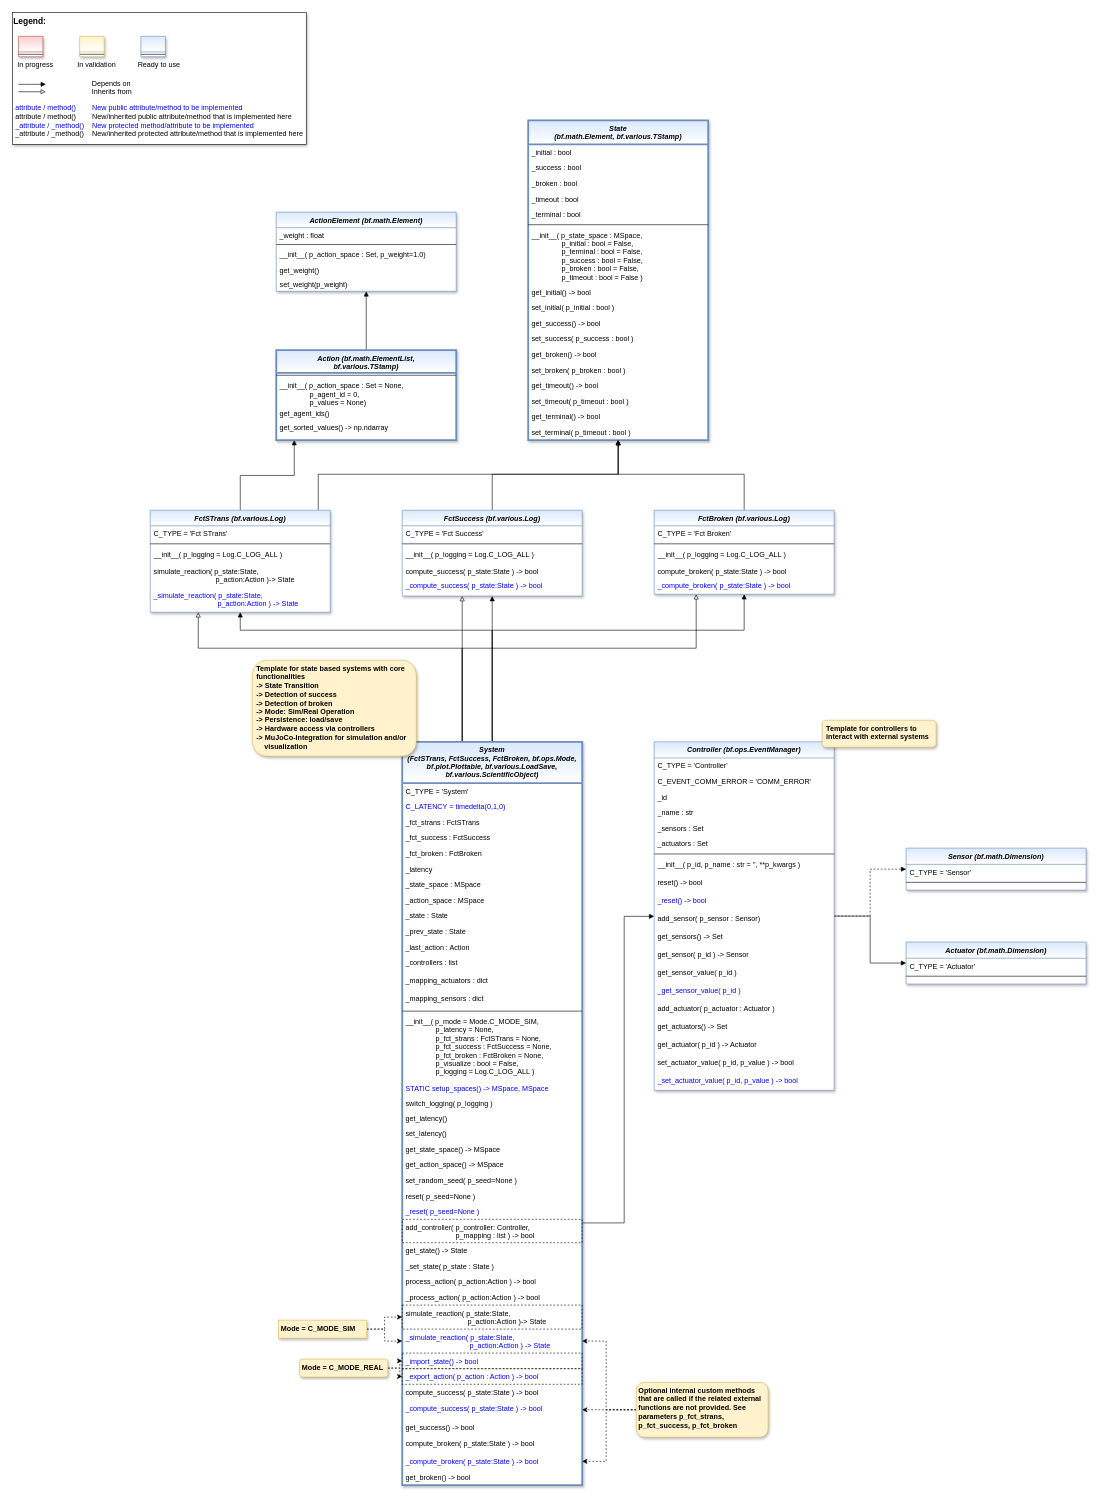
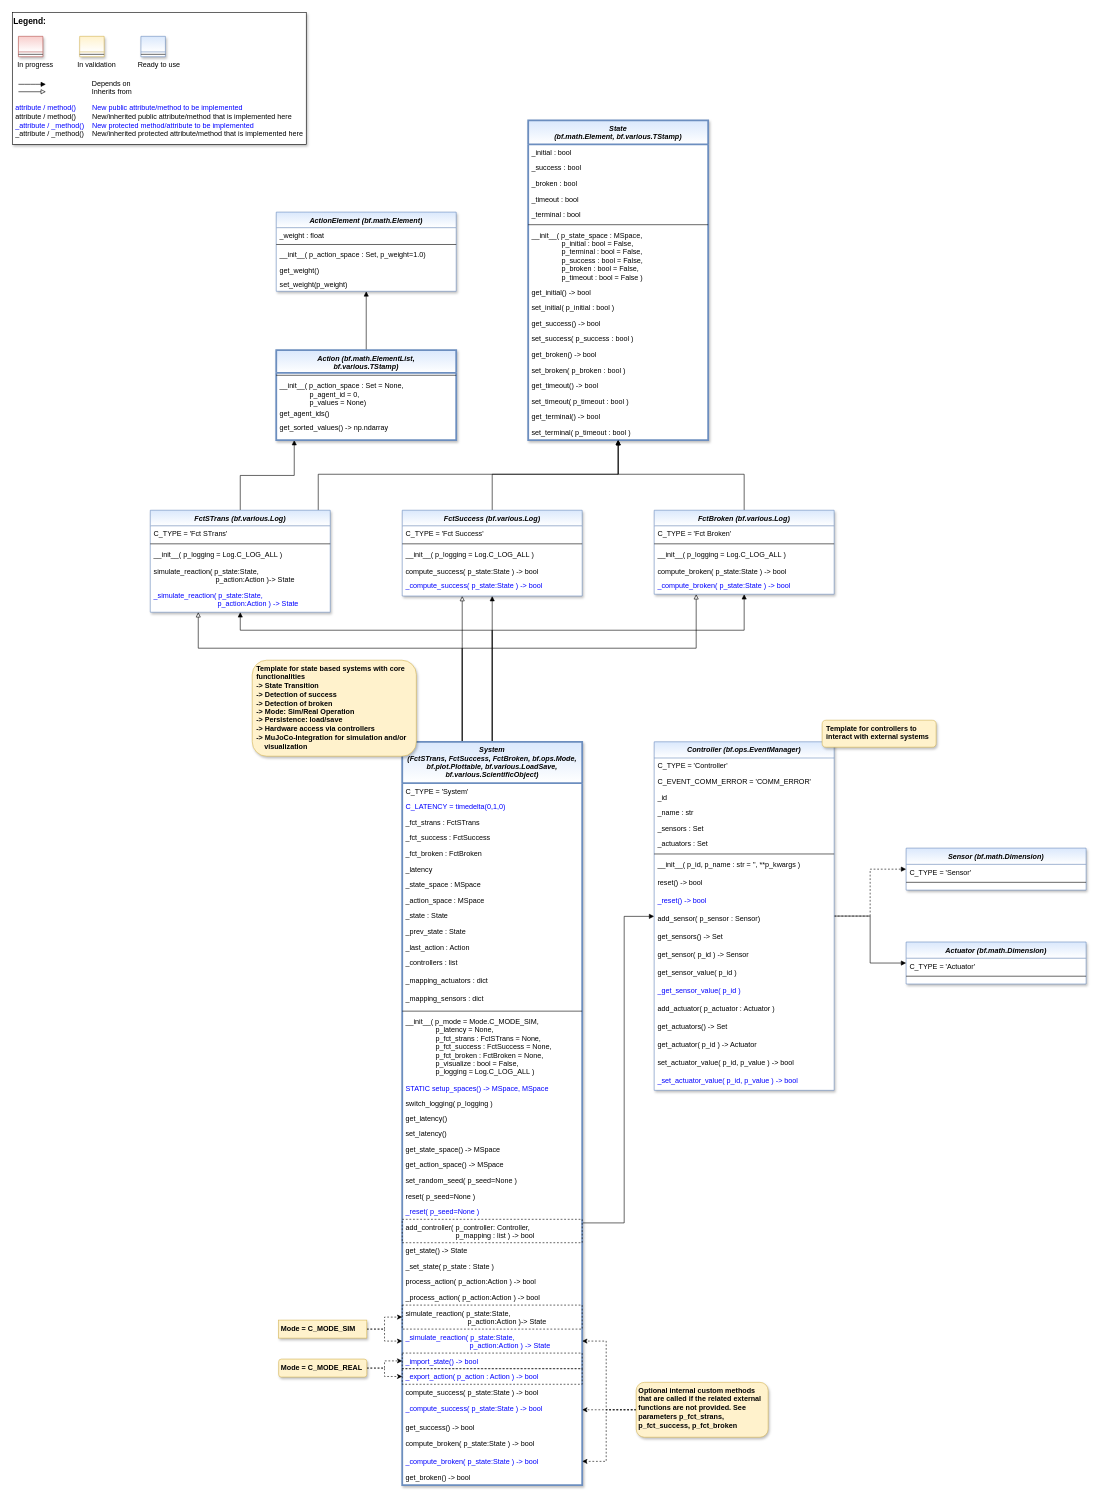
node "Mode = C_MODE_REAL": moved (344, 1368) -> (323, 1368)
